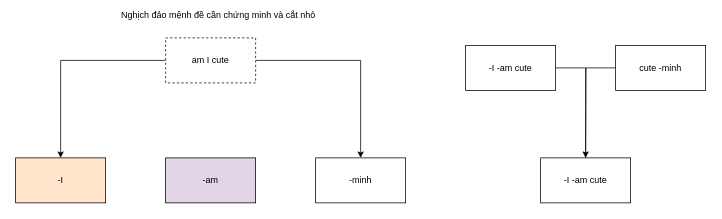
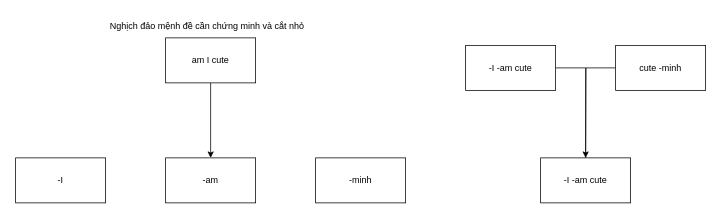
node "Nghịch đảo mệnh đề cần chứng minh và cắt nhỏ": moved (218, 15) -> (207, 27)
edge "am I cute" -> "-I": removed
node "am I cute": style dashed -> solid
edge "am I cute" -> "-minh": now "am I cute" -> "-am"
node "-I": fillcolor #ffe6cc -> #ffffff
node "-am": fillcolor #e1d5e7 -> #ffffff
